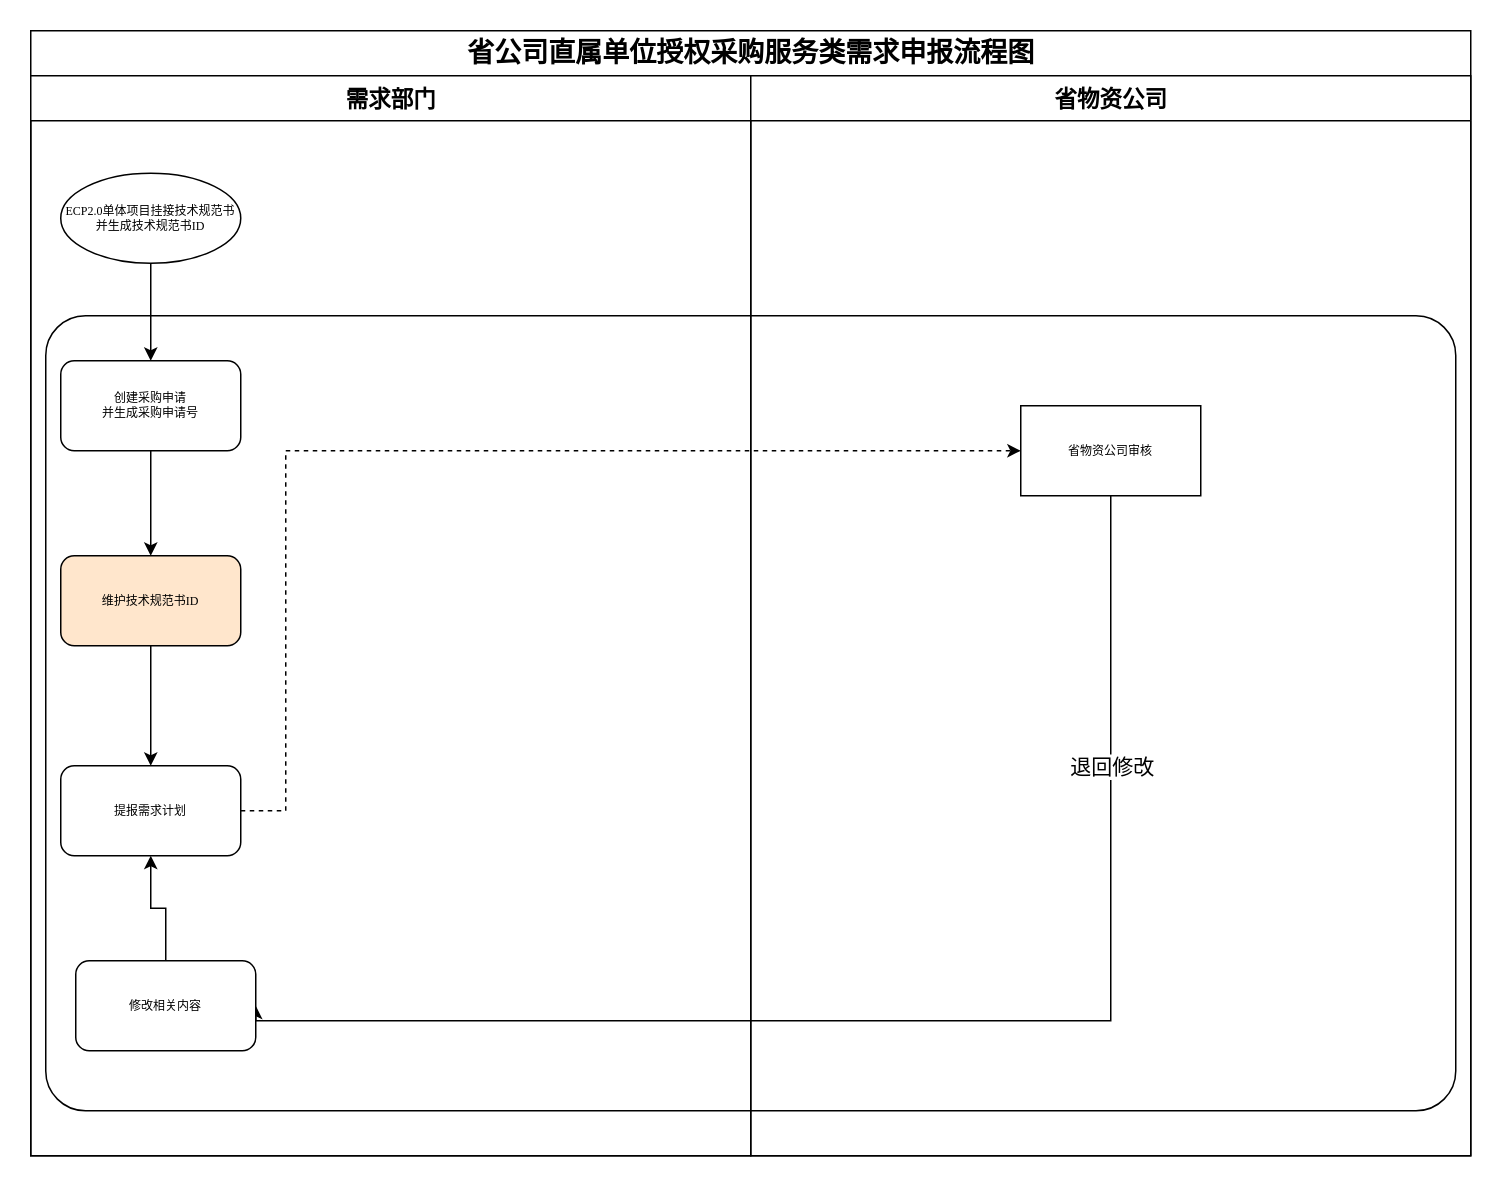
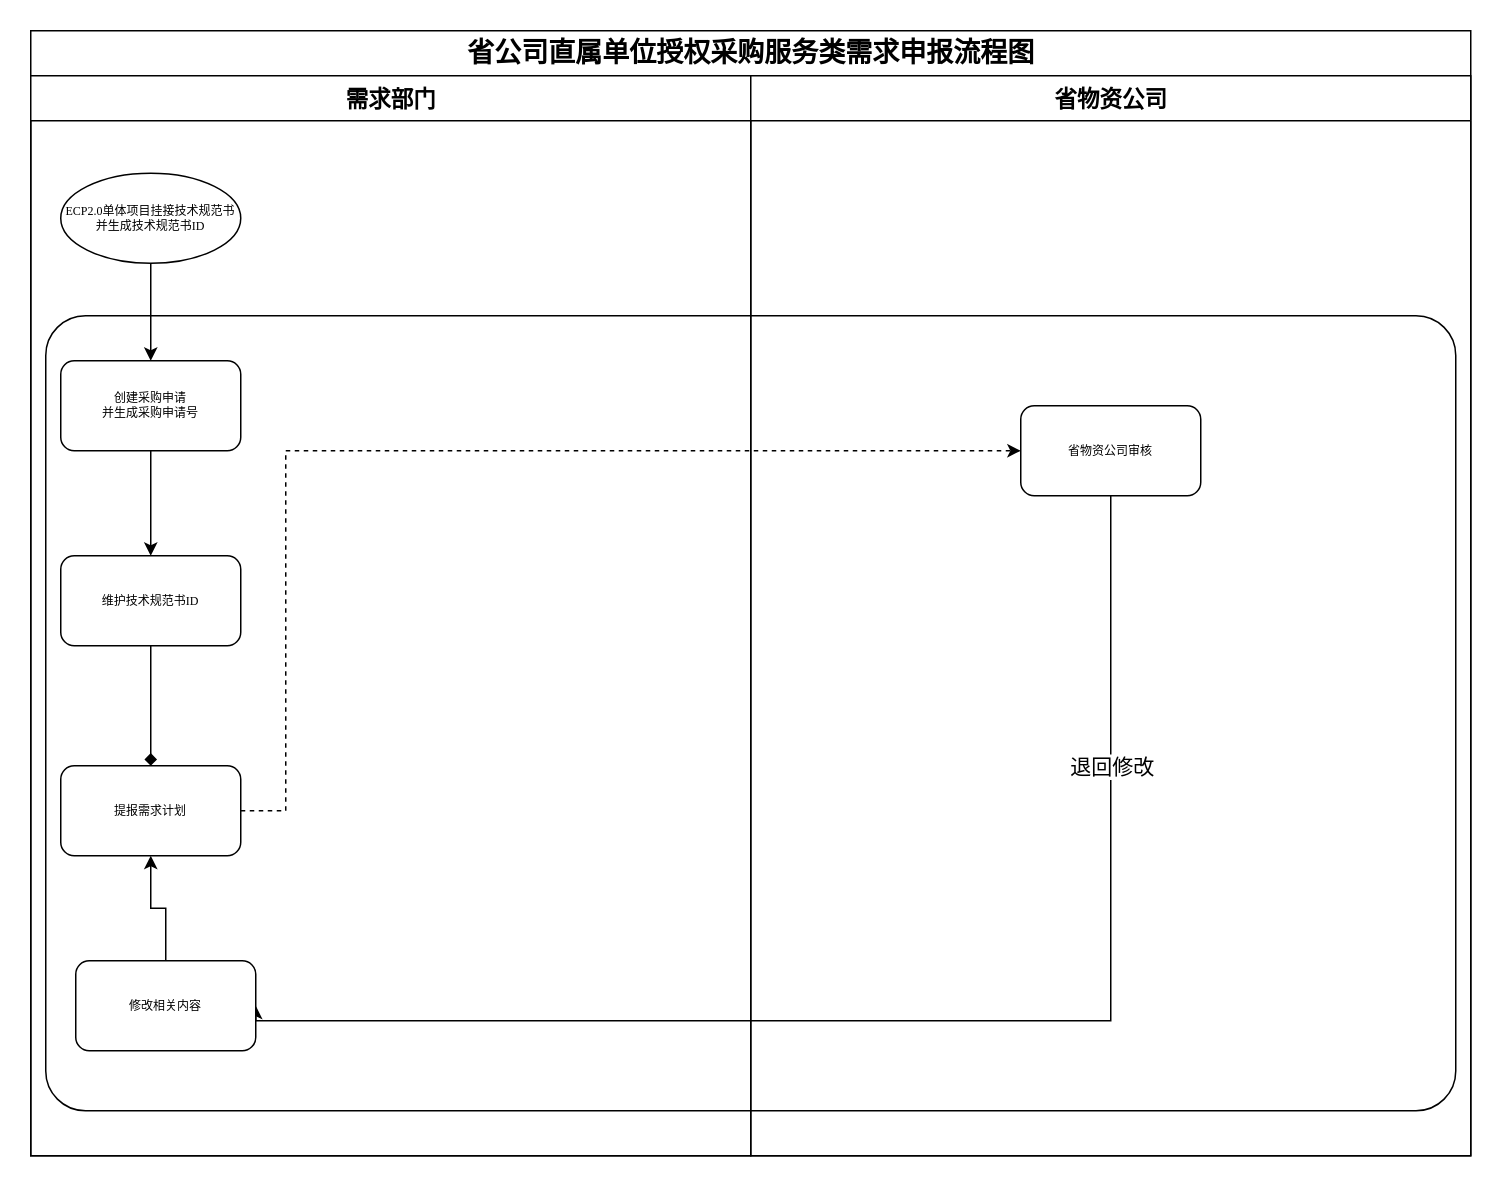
node "省物资公司审核": shape rectangle -> rounded rectangle
node "维护技术规范书ID": fillcolor #ffe6cc -> #ffffff
edge "维护技术规范书ID" -> "提报需求计划": arrowhead classic -> diamond
